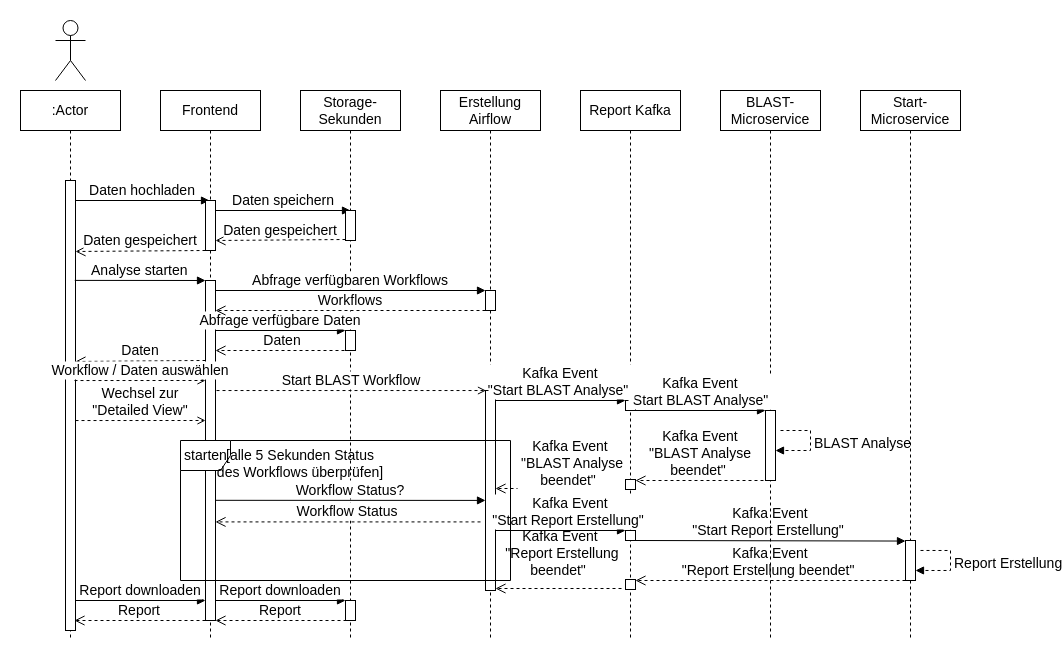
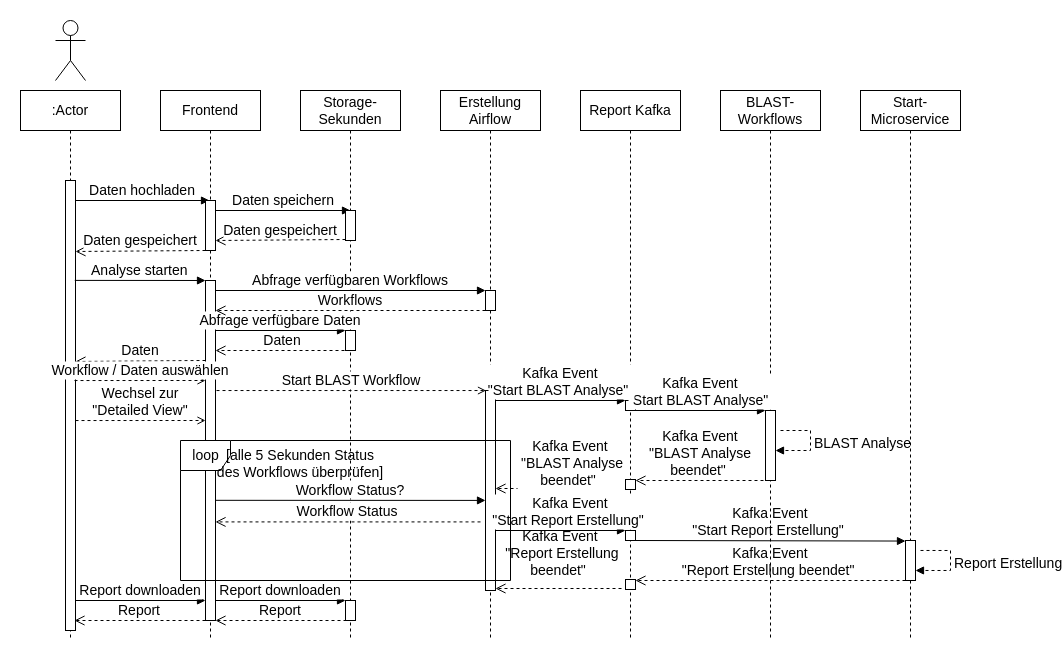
node "BLAST-Microservice": label "BLAST-Microservice" -> "BLAST-Workflows"
node "starten": label "starten" -> "loop"
